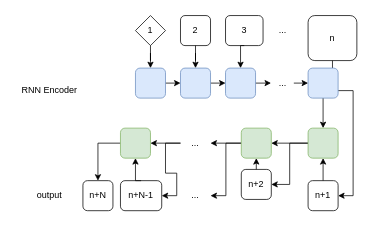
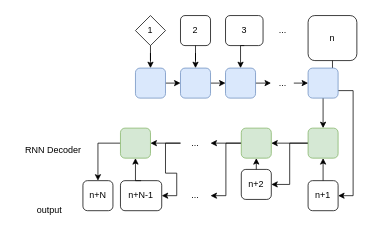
node "RNN Encoder": removed
node "RNN Decoder": added
node "output": moved (49, 195) -> (49, 210)
